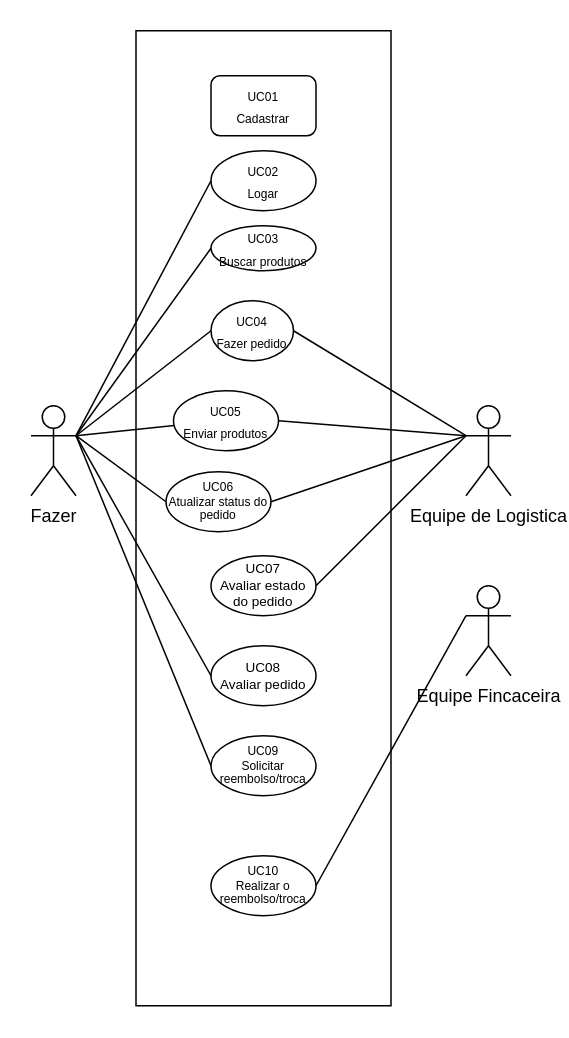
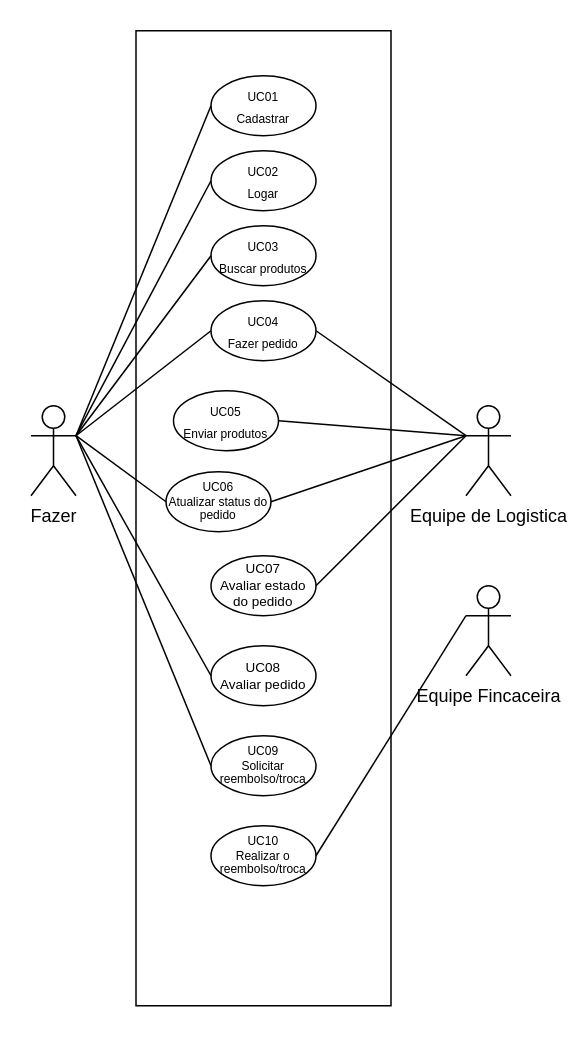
node "UC01 Cadastrar": shape rounded rectangle -> ellipse
node "UC03 Buscar produtos": size 105x45 -> 105x60
node "UC04 Fazer pedido": size 83x60 -> 105x60
edge "UC05 Enviar produtos" -- "Fazer": now "UC01 Cadastrar" -- "Fazer"
node "UC10 Realizar o reembolso/troca": moved (263, 886) -> (263, 856)
